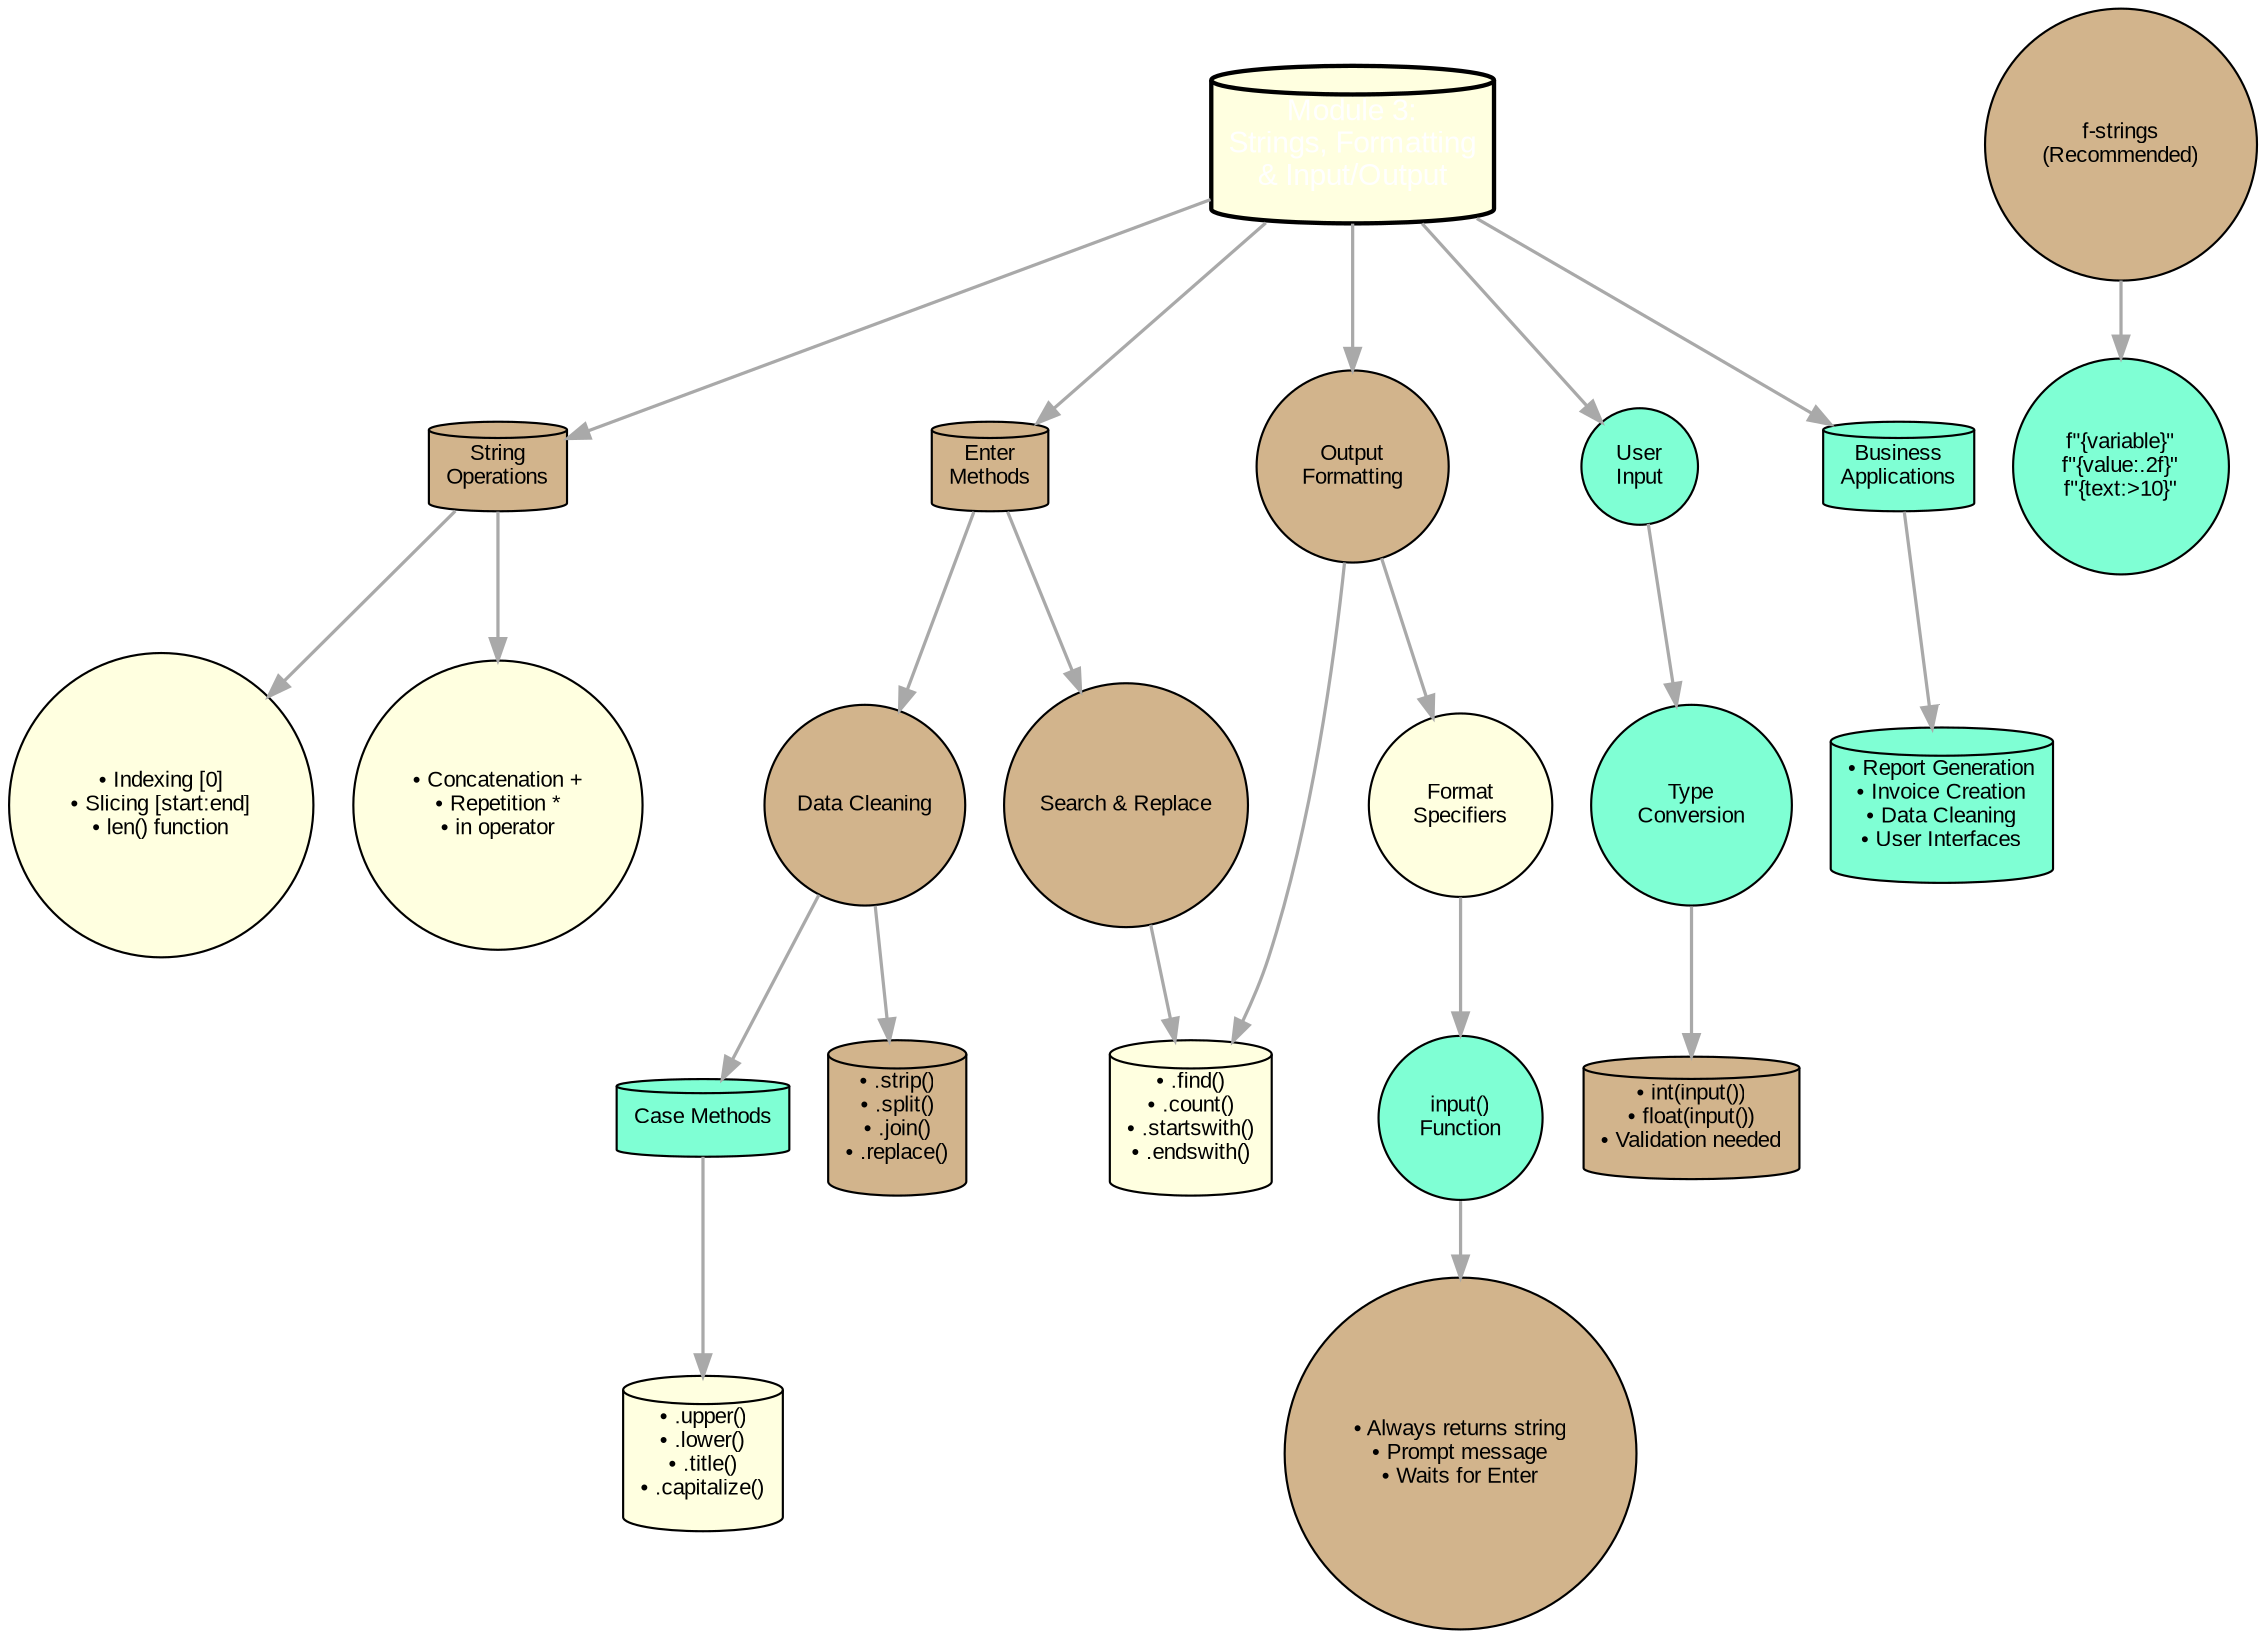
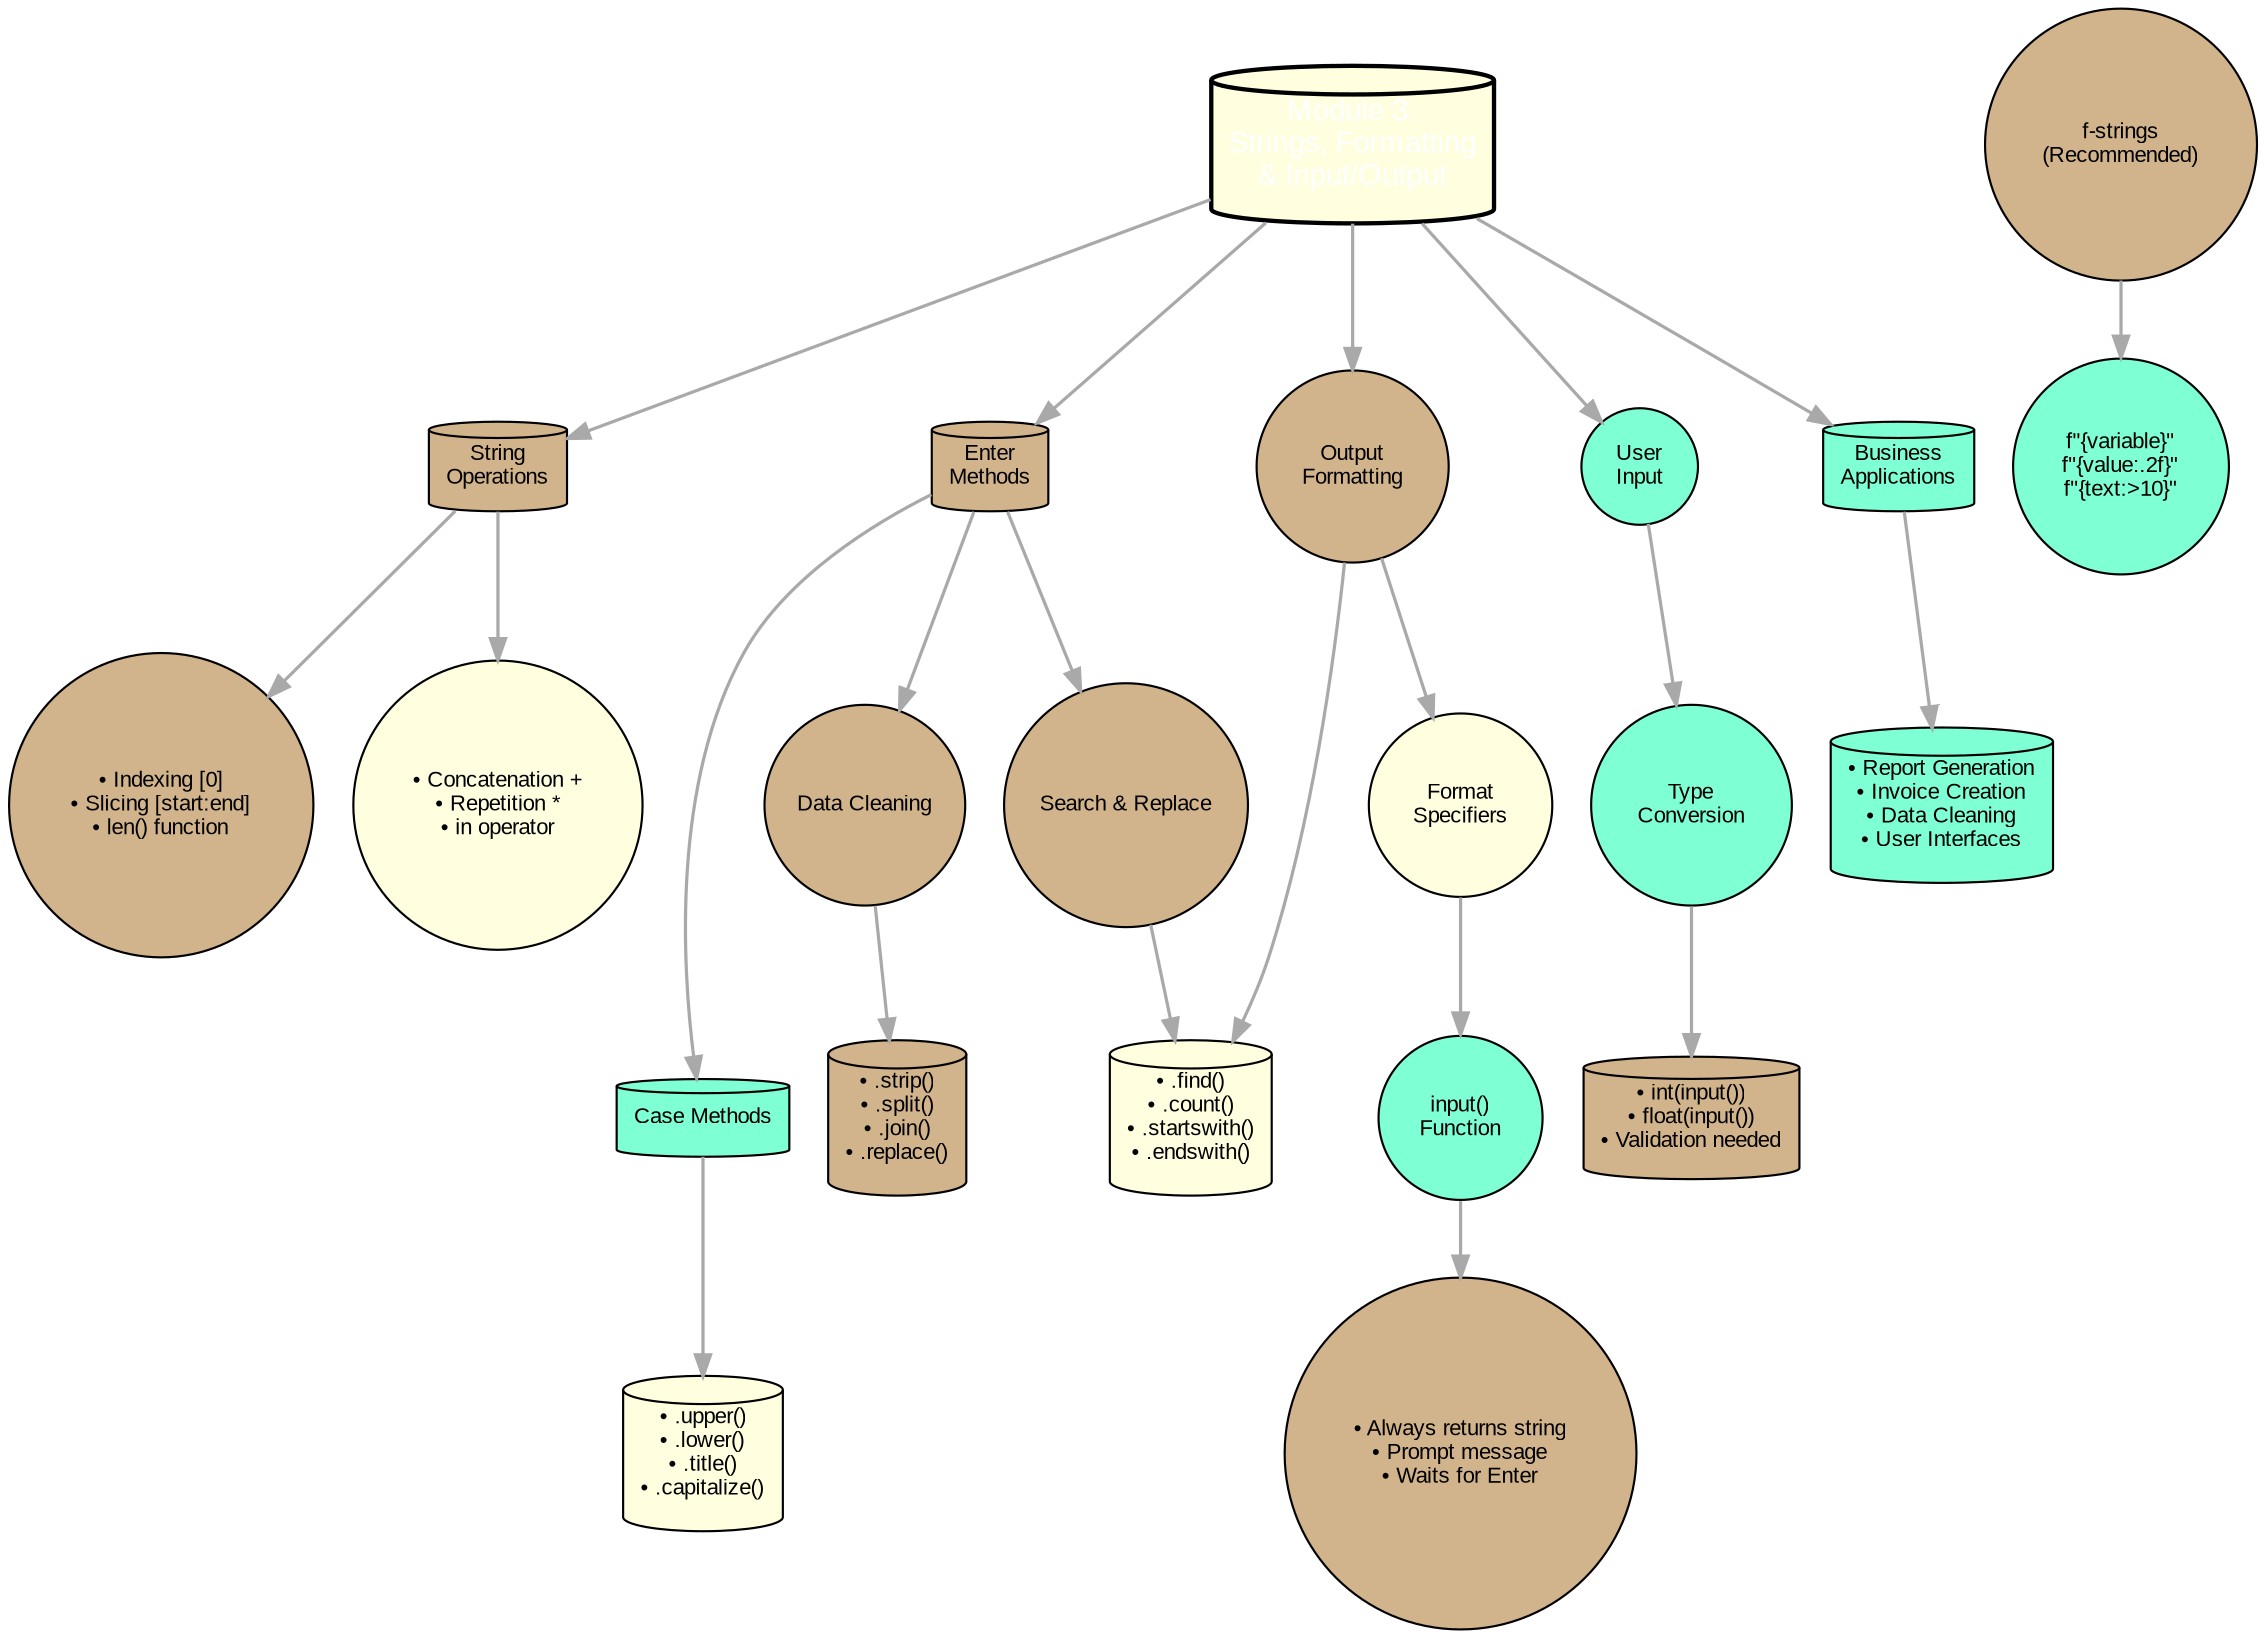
node "• Indexing [0] • Slicing [start:end] • len() function": fillcolor lightyellow -> tan
edge "Data Cleaning" -> "Case Methods": now "Enter Methods" -> "Case Methods"
